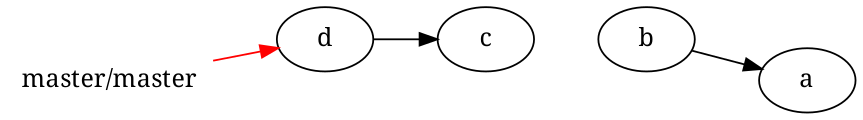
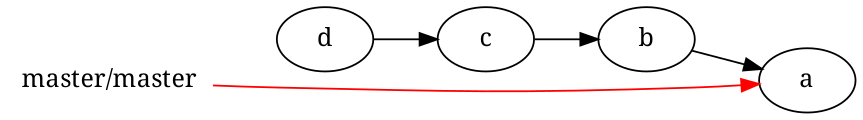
edge "c" -> "b": added
edge "master/master" -> "d": now "master/master" -> "a"
